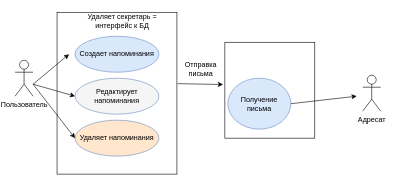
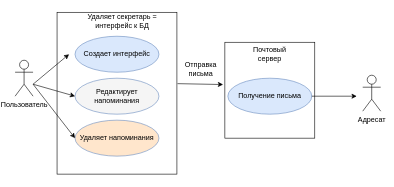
node "Создает напоминания": label "Создает напоминания" -> "Создает интерфейс"
node "Почтовый сервер": added
node "Получение письма": size 63x51 -> 84x36
